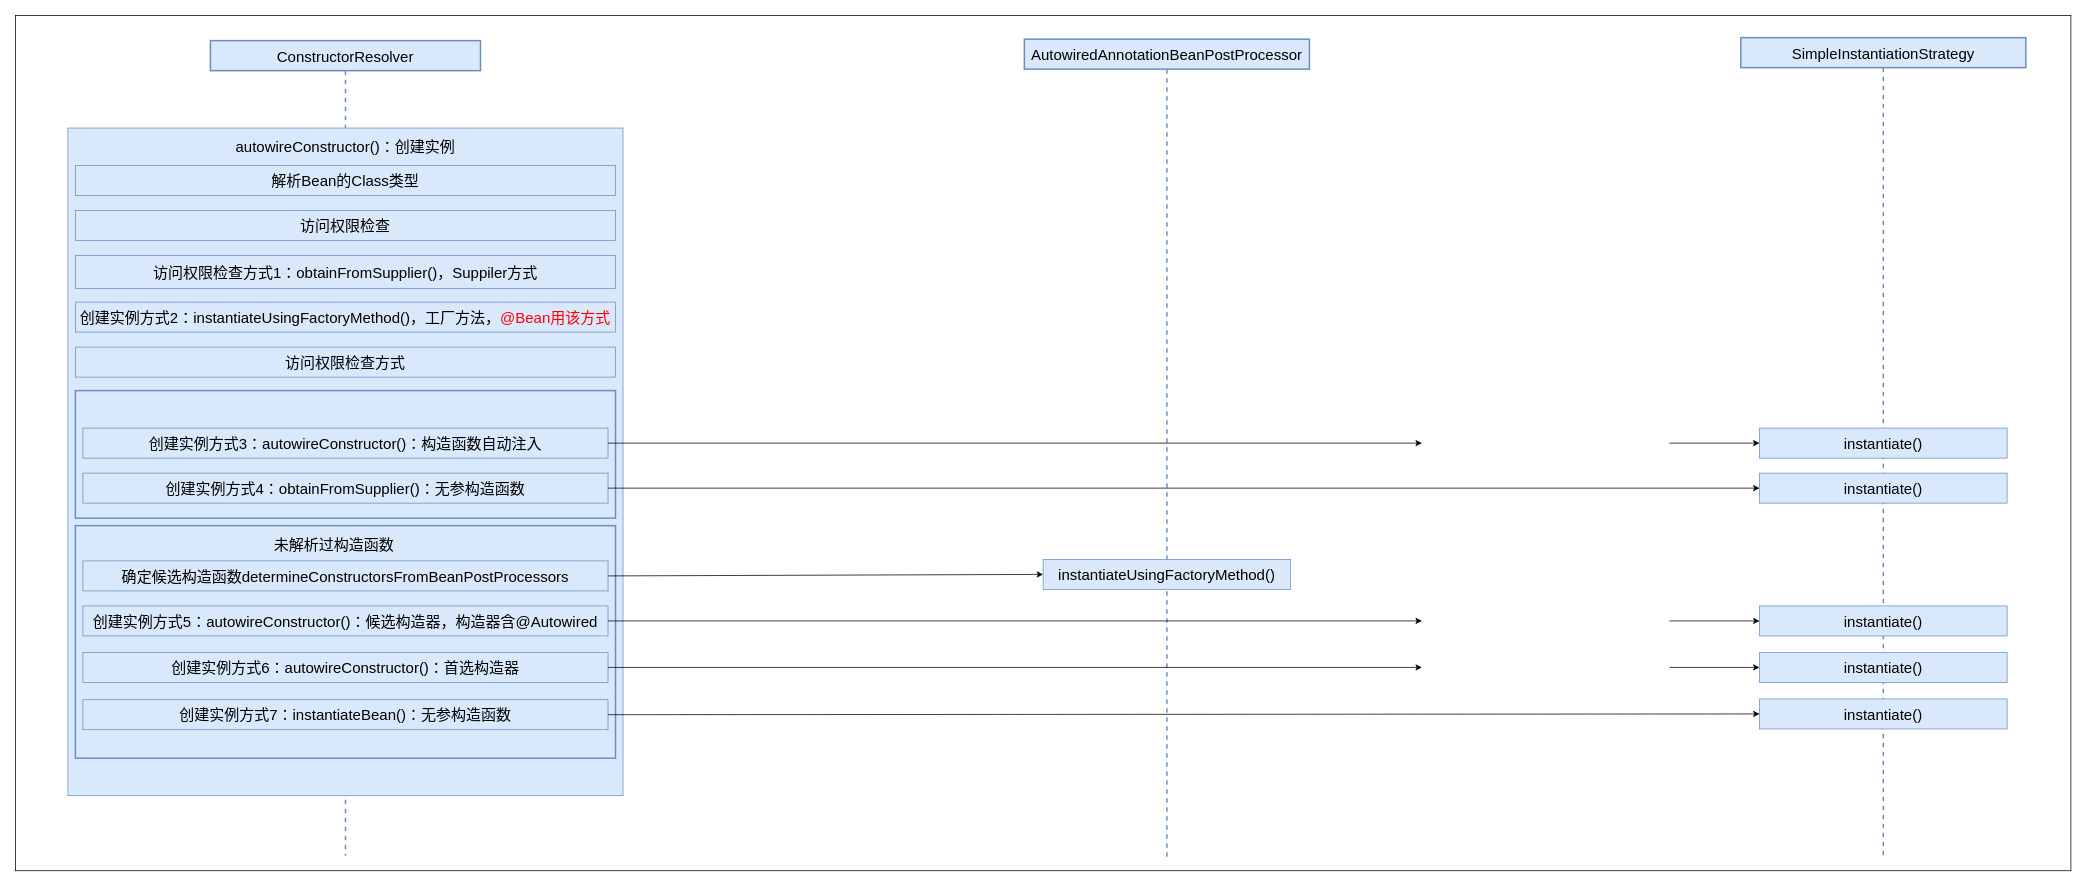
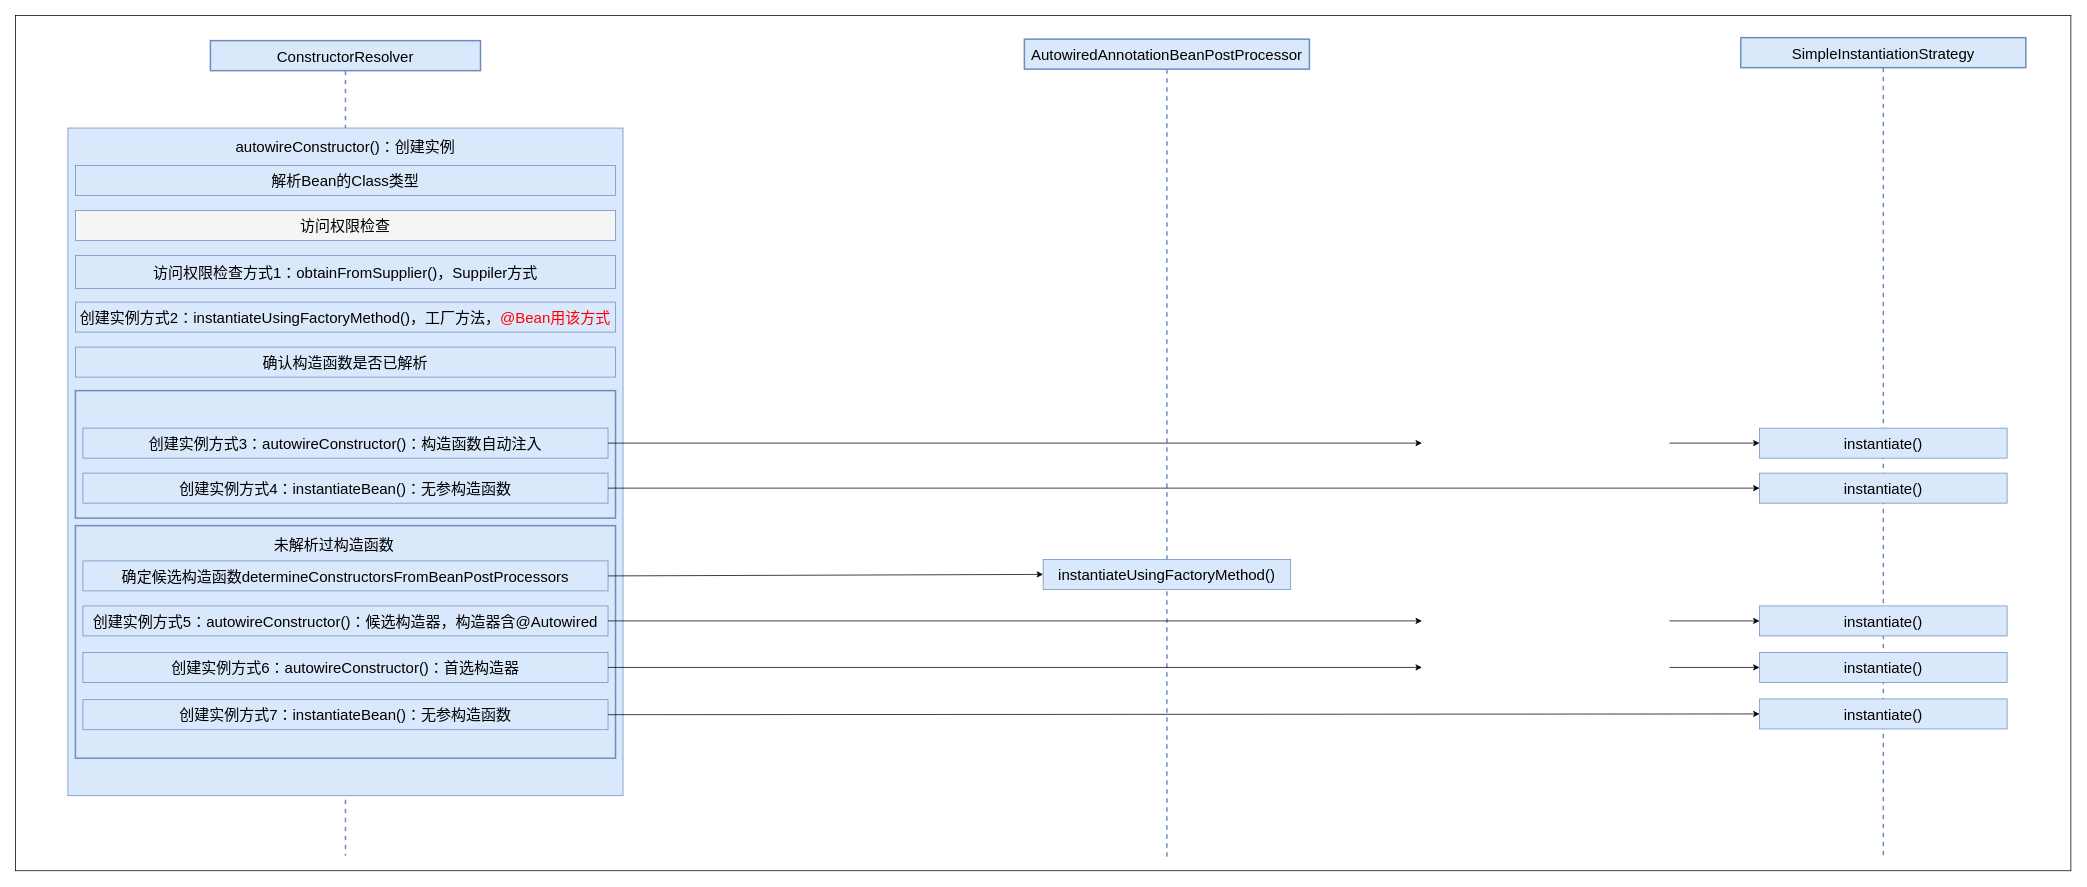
node "访问权限检查": fillcolor #dae8fc -> #f5f5f5
node "访问权限检查方式": label "访问权限检查方式" -> "确认构造函数是否已解析"
node "创建实例方式4：obtainFromSupplier()：无参构造函数": label "创建实例方式4：obtainFromSupplier()：无参构造函数" -> "创建实例方式4：instantiateBean()：无参构造函数"
